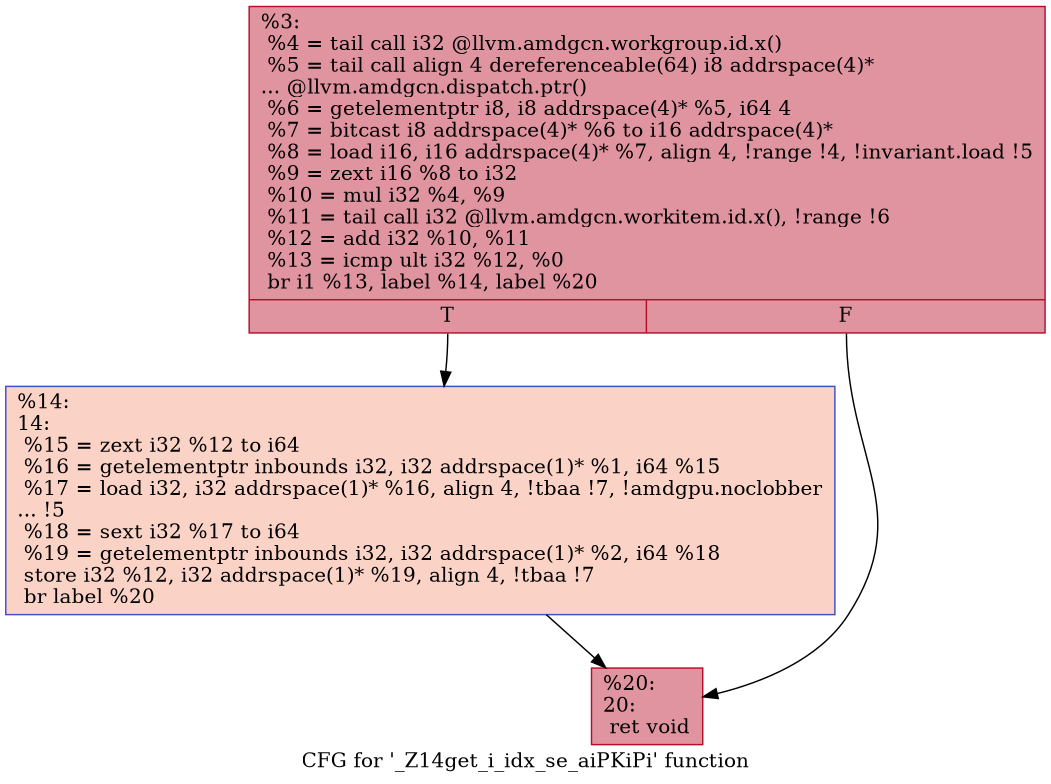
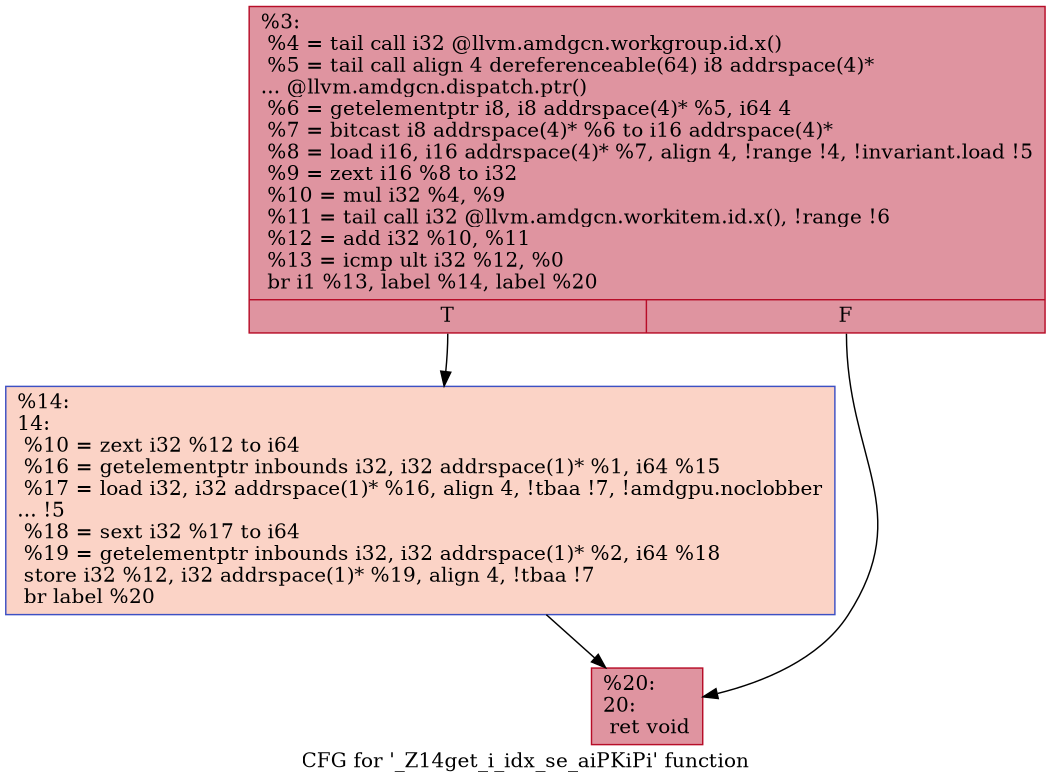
node "%14:": text "%15 = zext i32 %12 to i64" -> "%10 = zext i32 %12 to i64"
